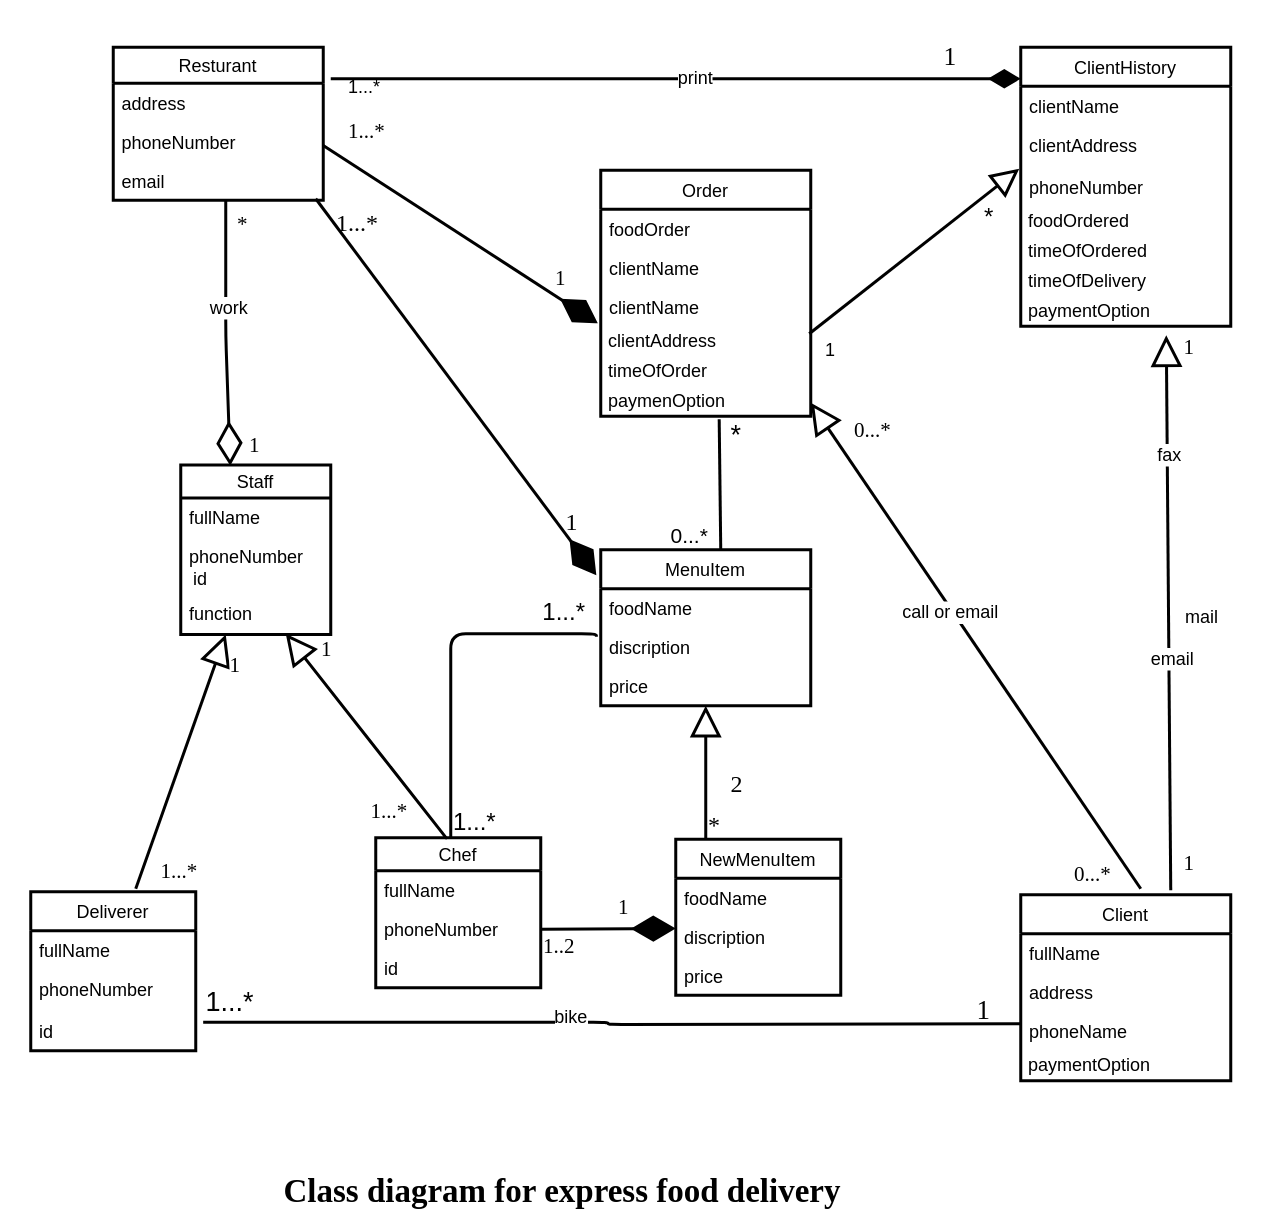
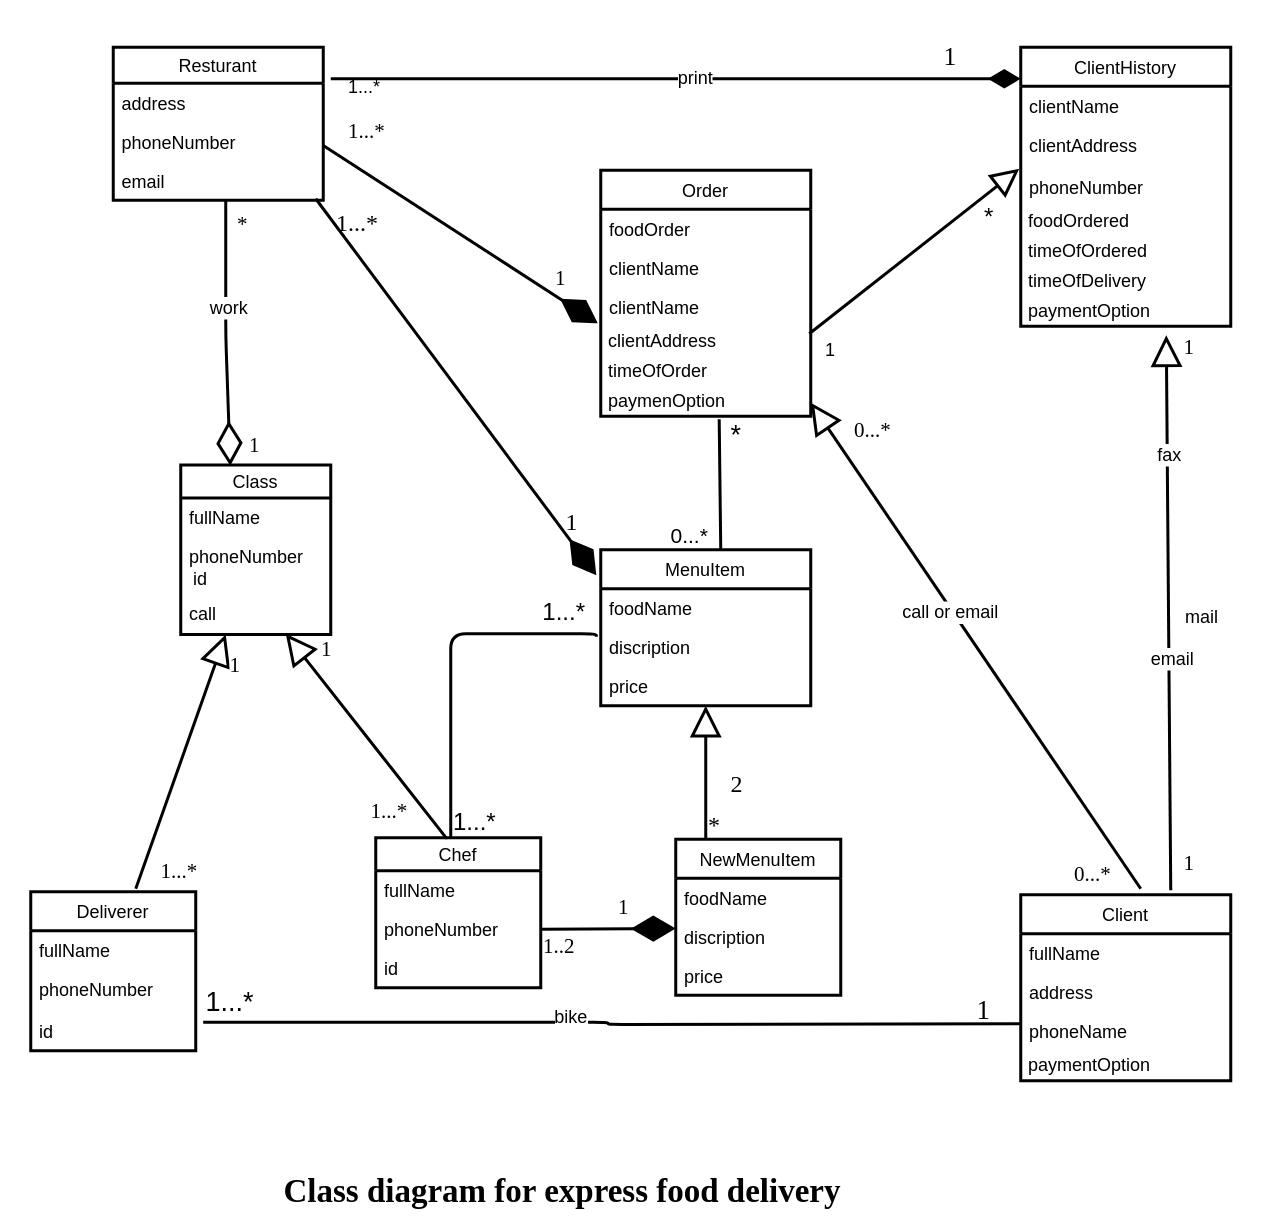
node "Staff": label "Staff" -> "Class"
node "function": label "function" -> "call"
